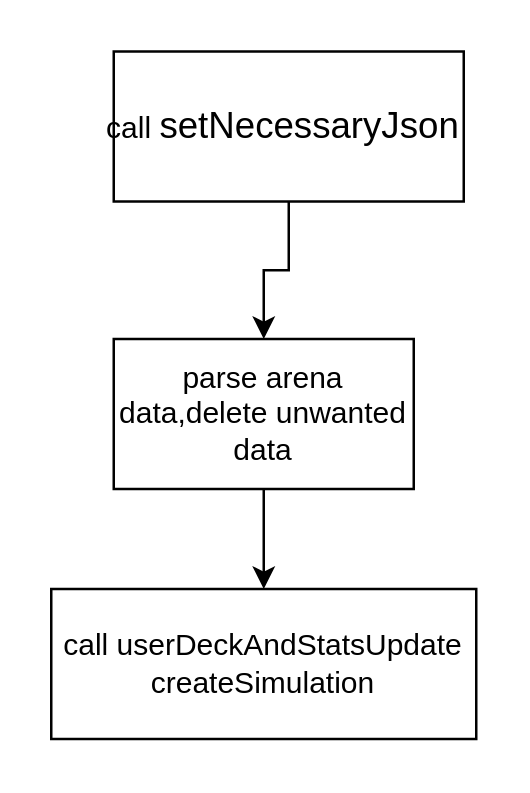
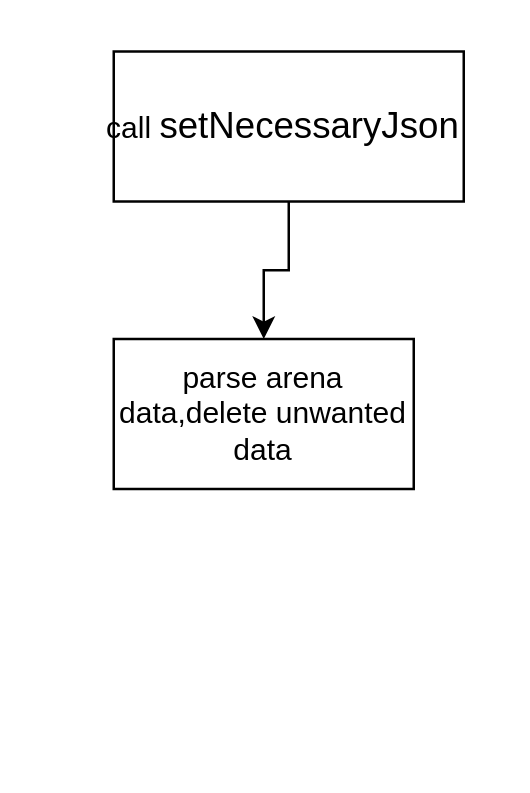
edge "parse arena data,delete unwanted data" -> "call userDeckAndStatsUpdate createSimulation": removed
node "call userDeckAndStatsUpdate createSimulation": removed
